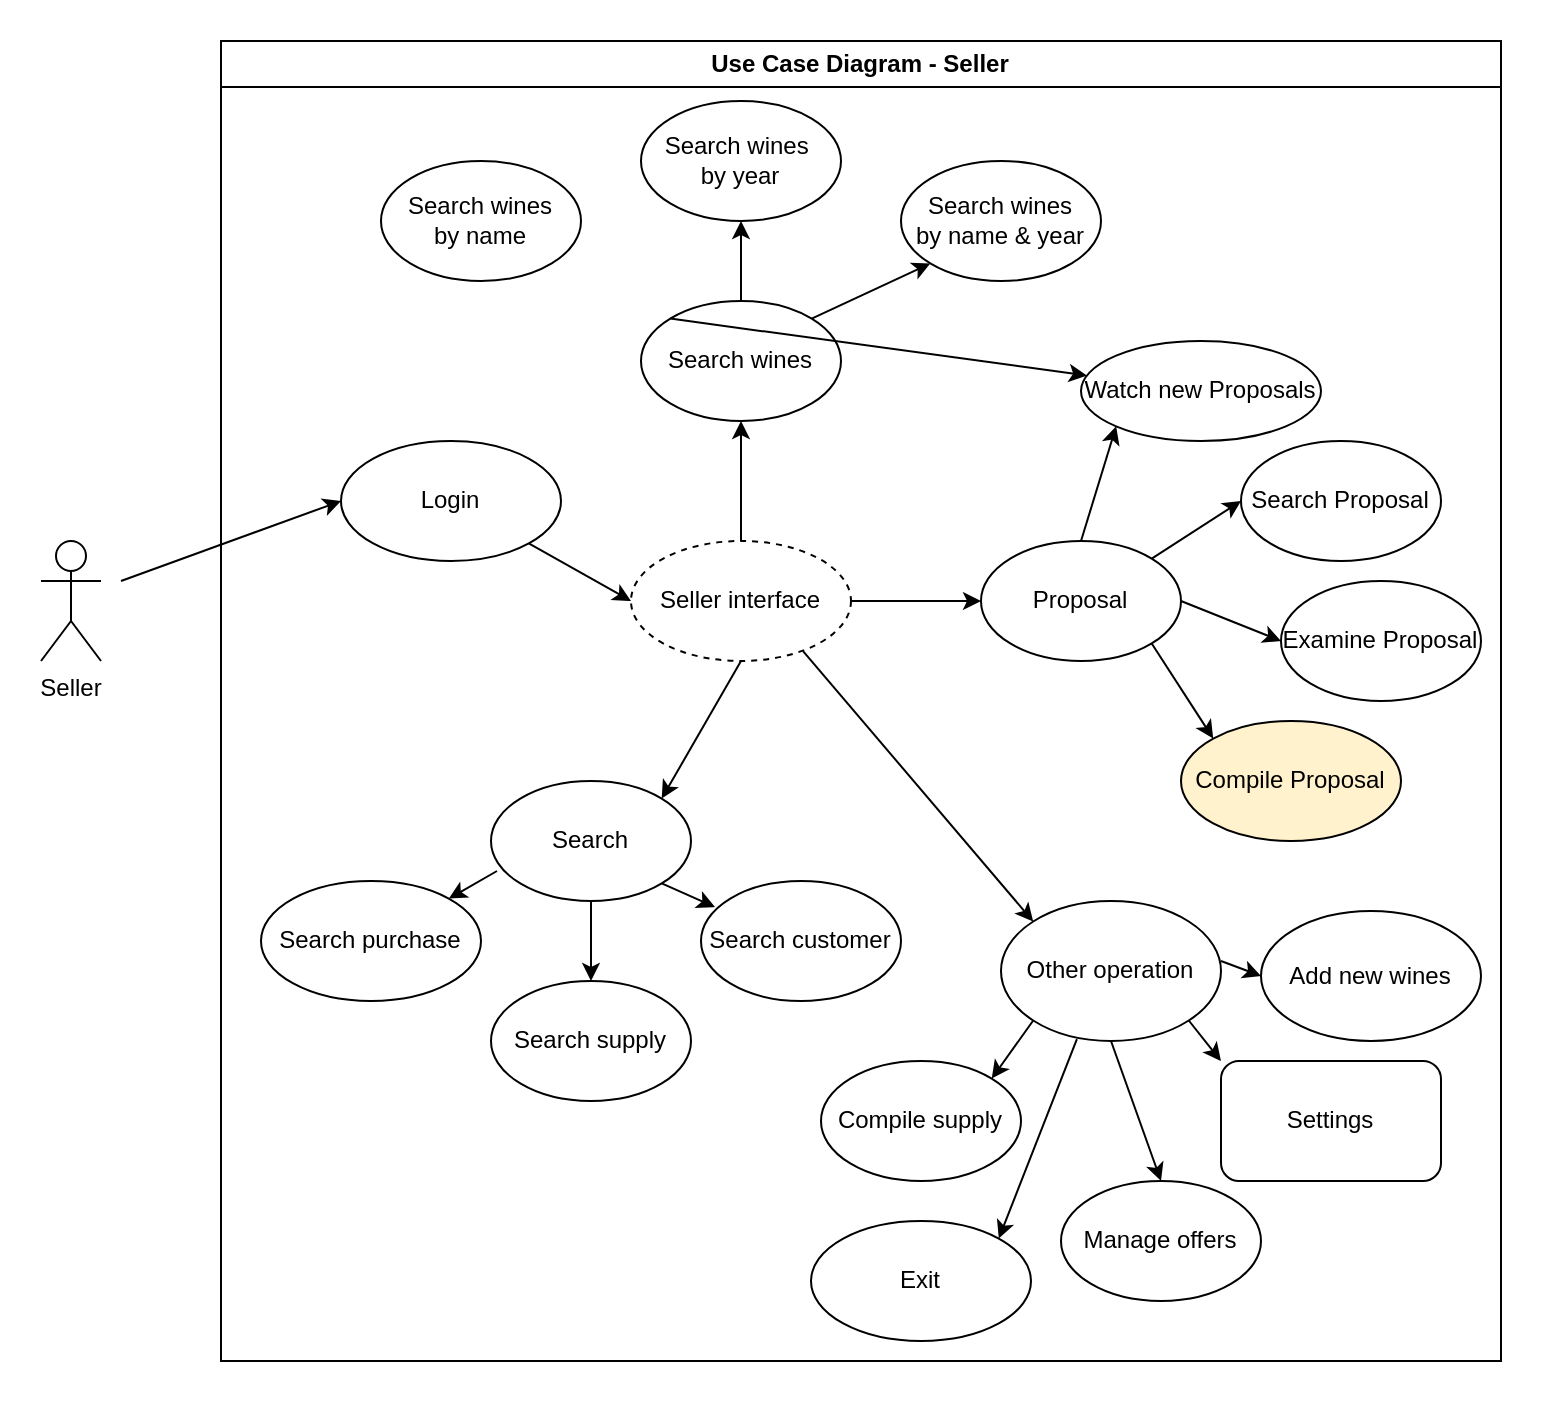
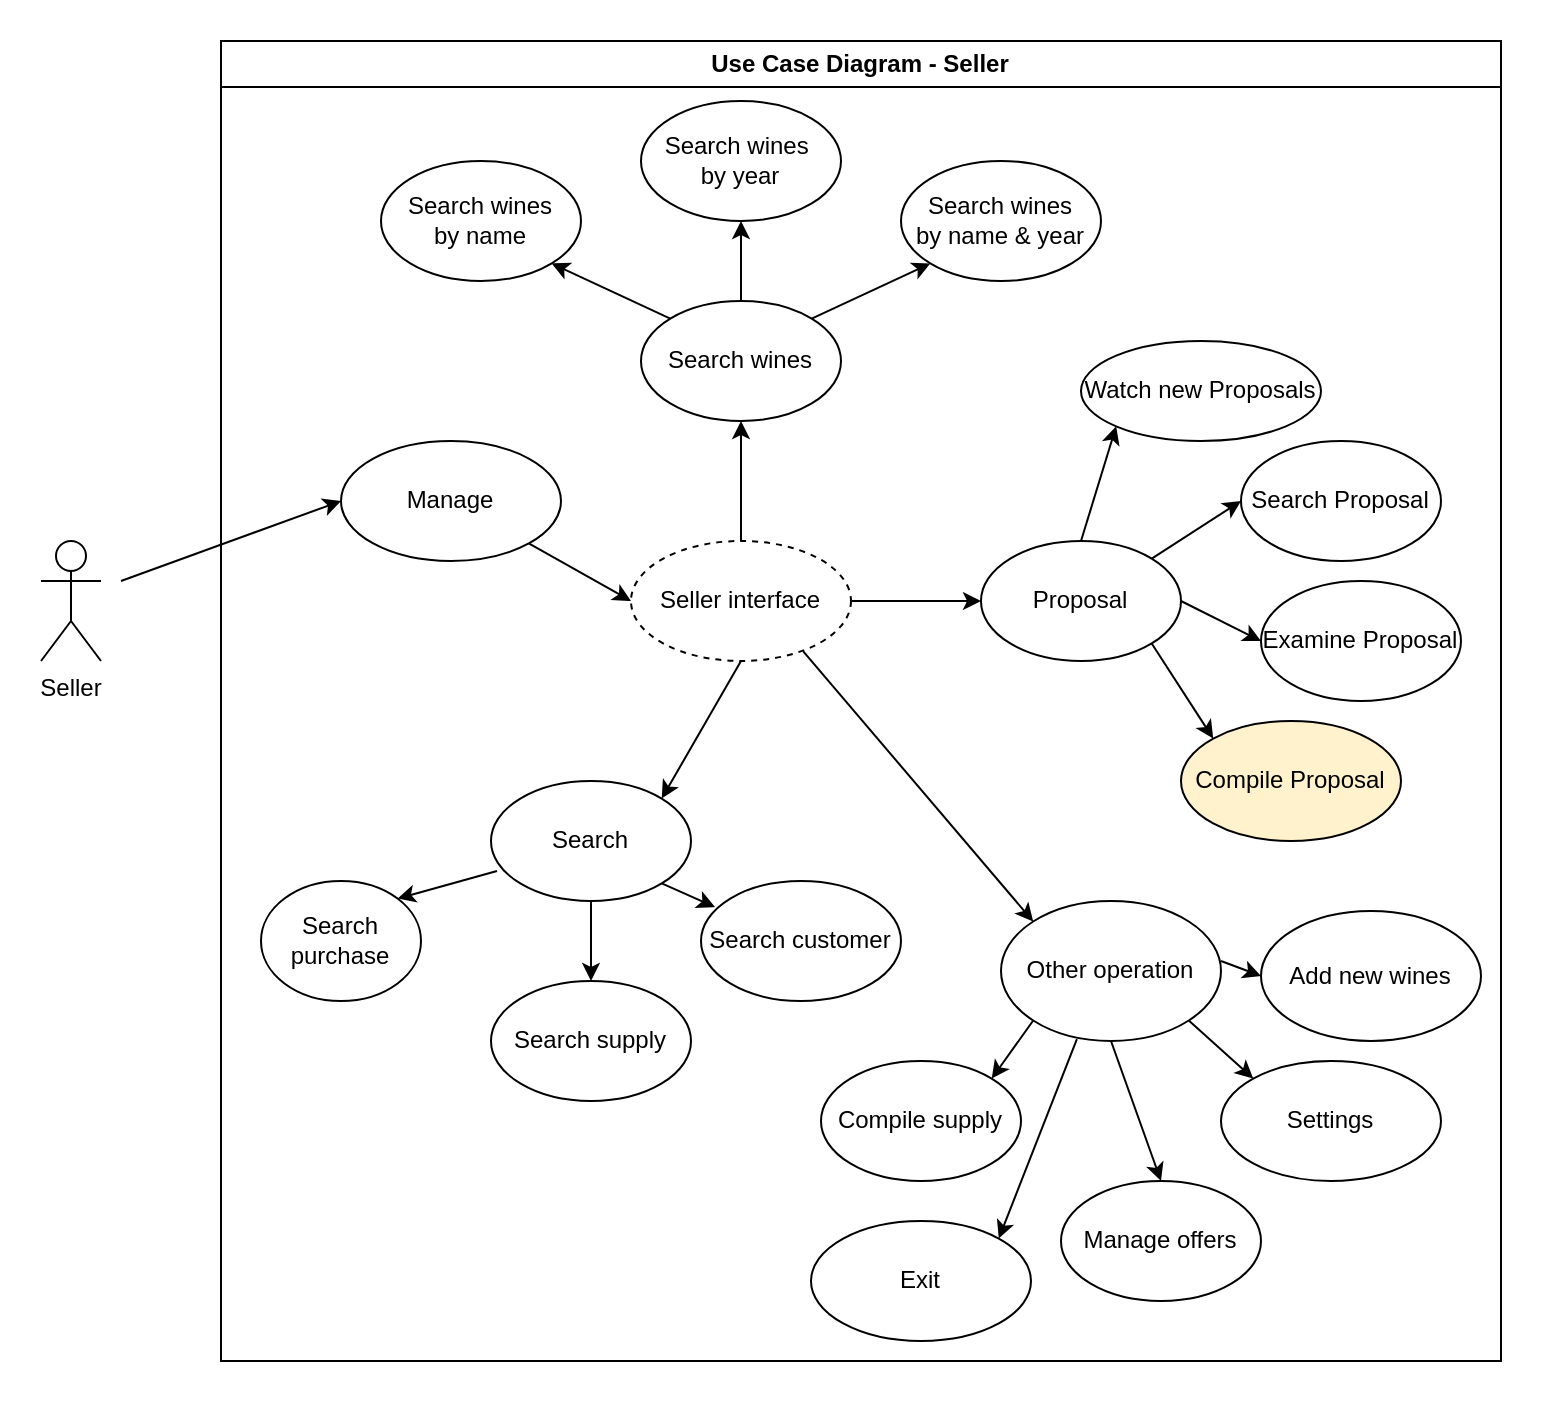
edge "Search wines" -> "Watch new Proposals": now "Search wines" -> "Search wines by name"
node "Login": label "Login" -> "Manage"
node "Examine Proposal": moved (1381, 641) -> (1361, 641)
node "Search purchase": size 220x120 -> 160x120
node "Settings": shape rounded rectangle -> ellipse
